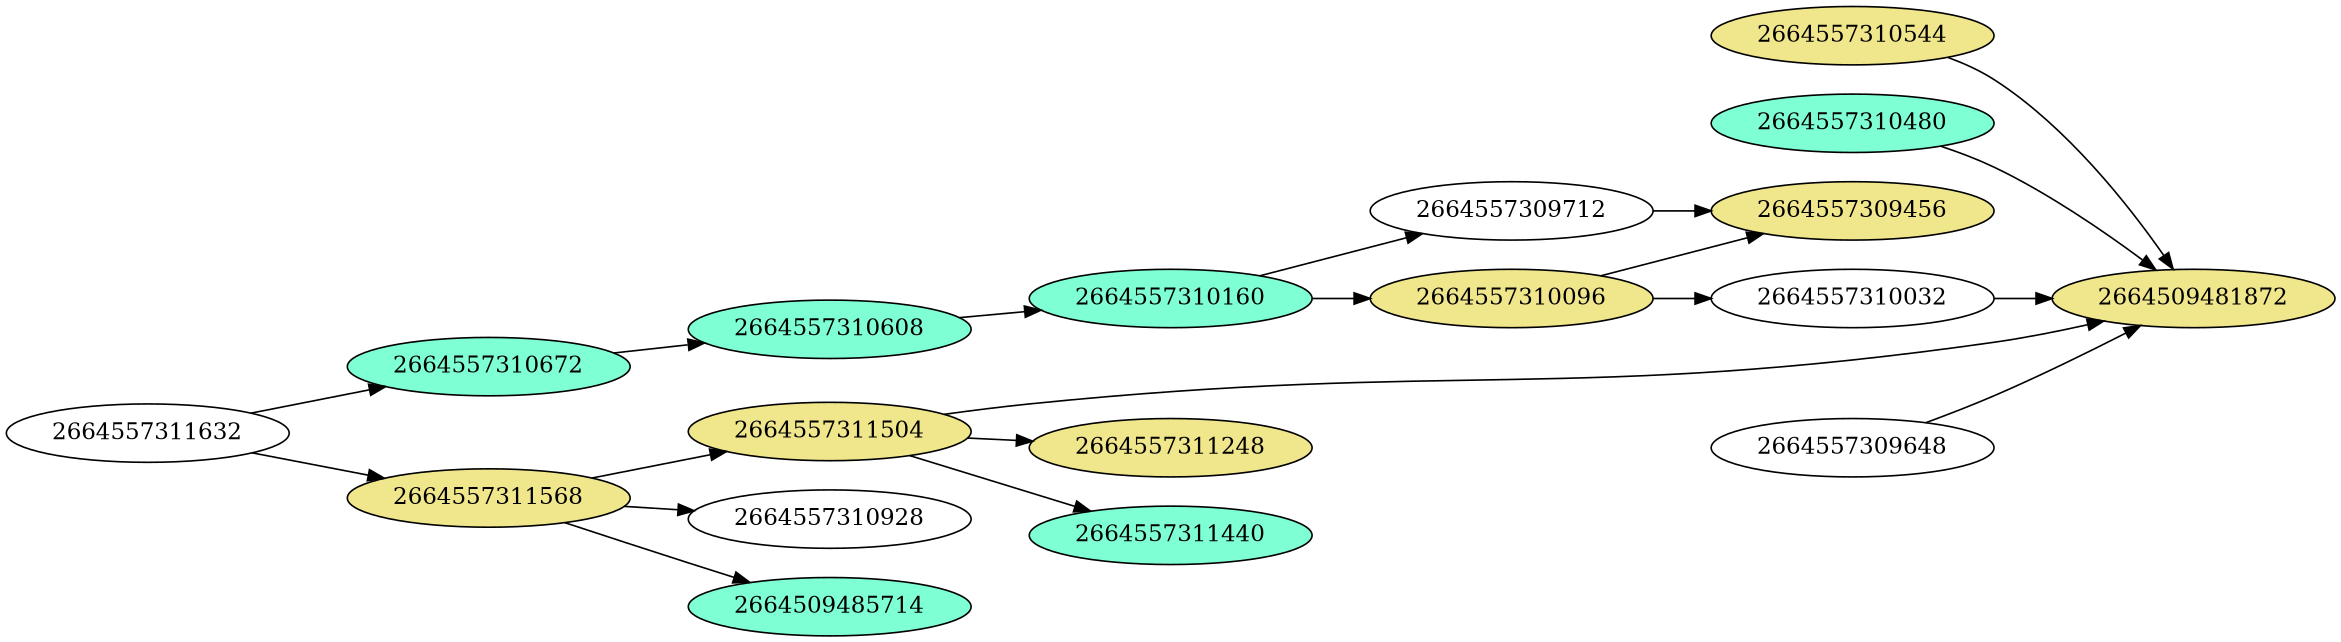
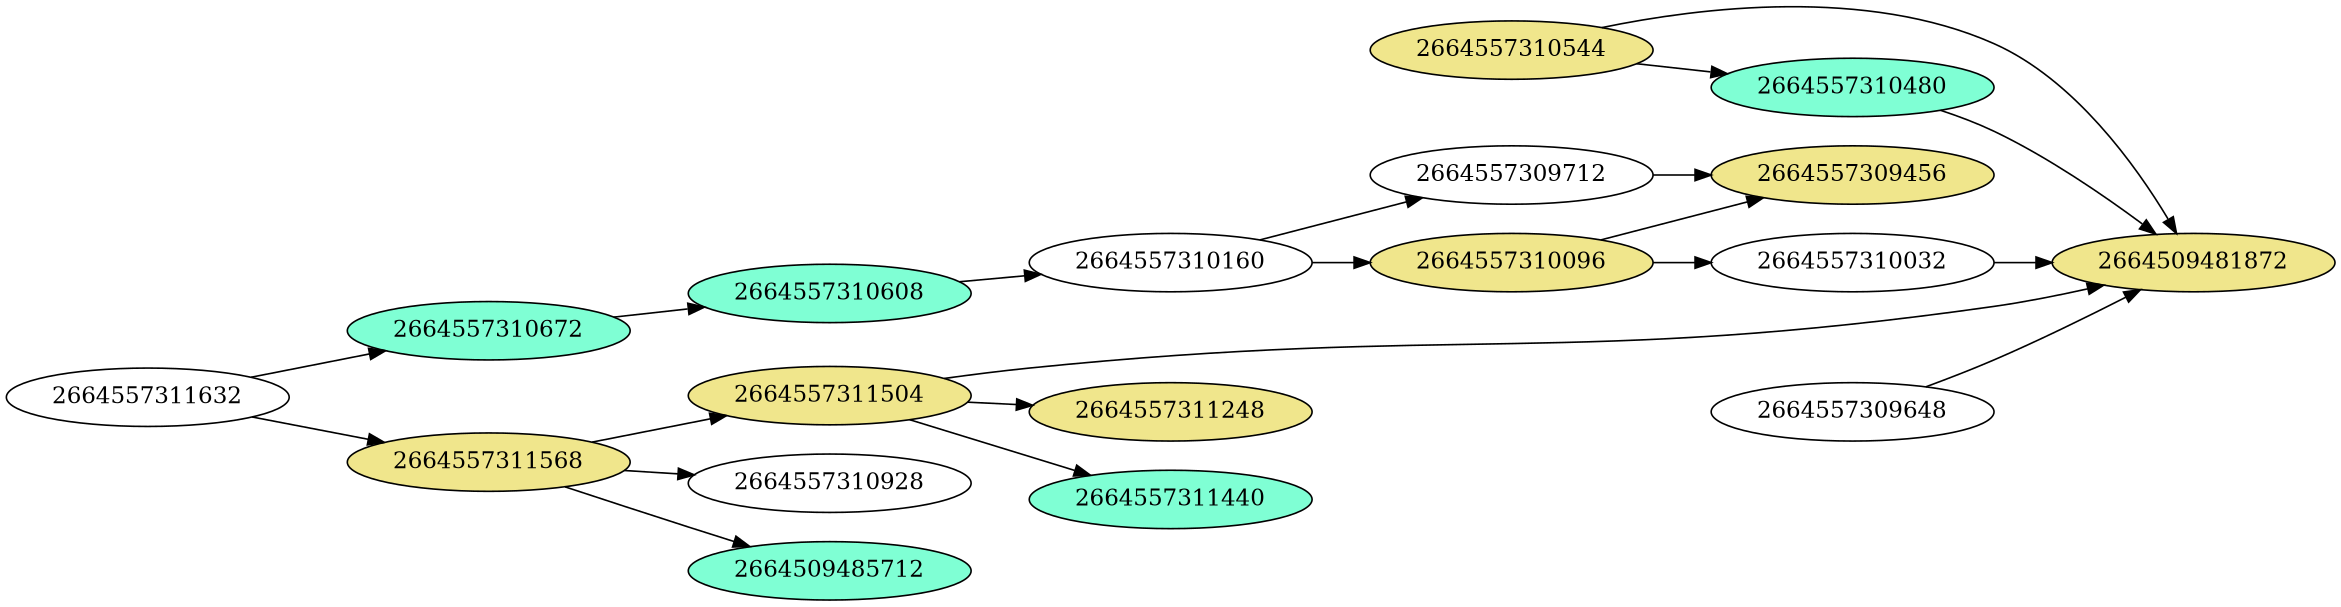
edge "2664557310544" -> "2664557310480": added
node "2664557310160": fillcolor aquamarine -> white
node "2664509485714": label "2664509485714" -> "2664509485712"
